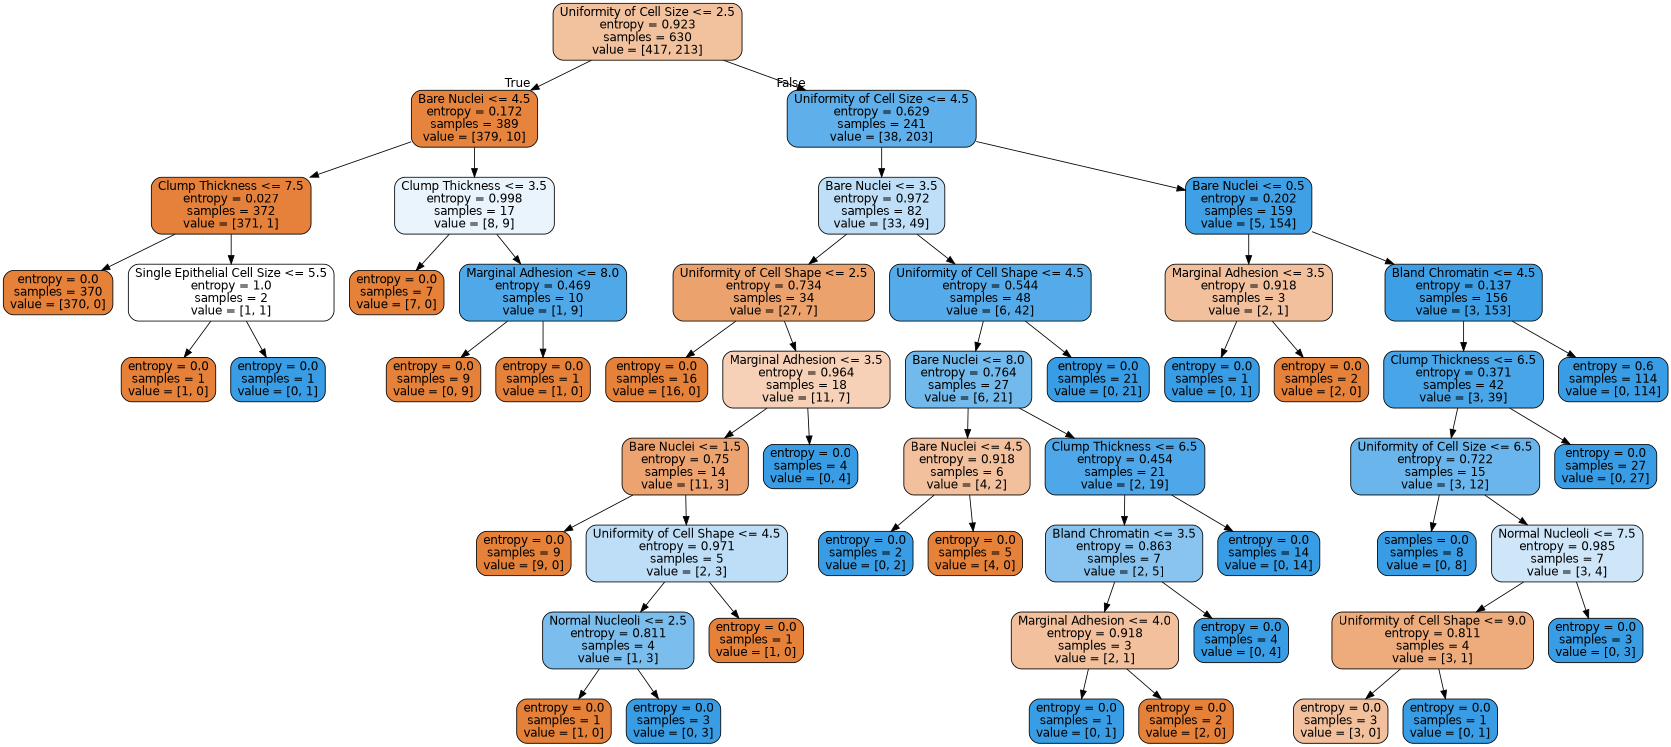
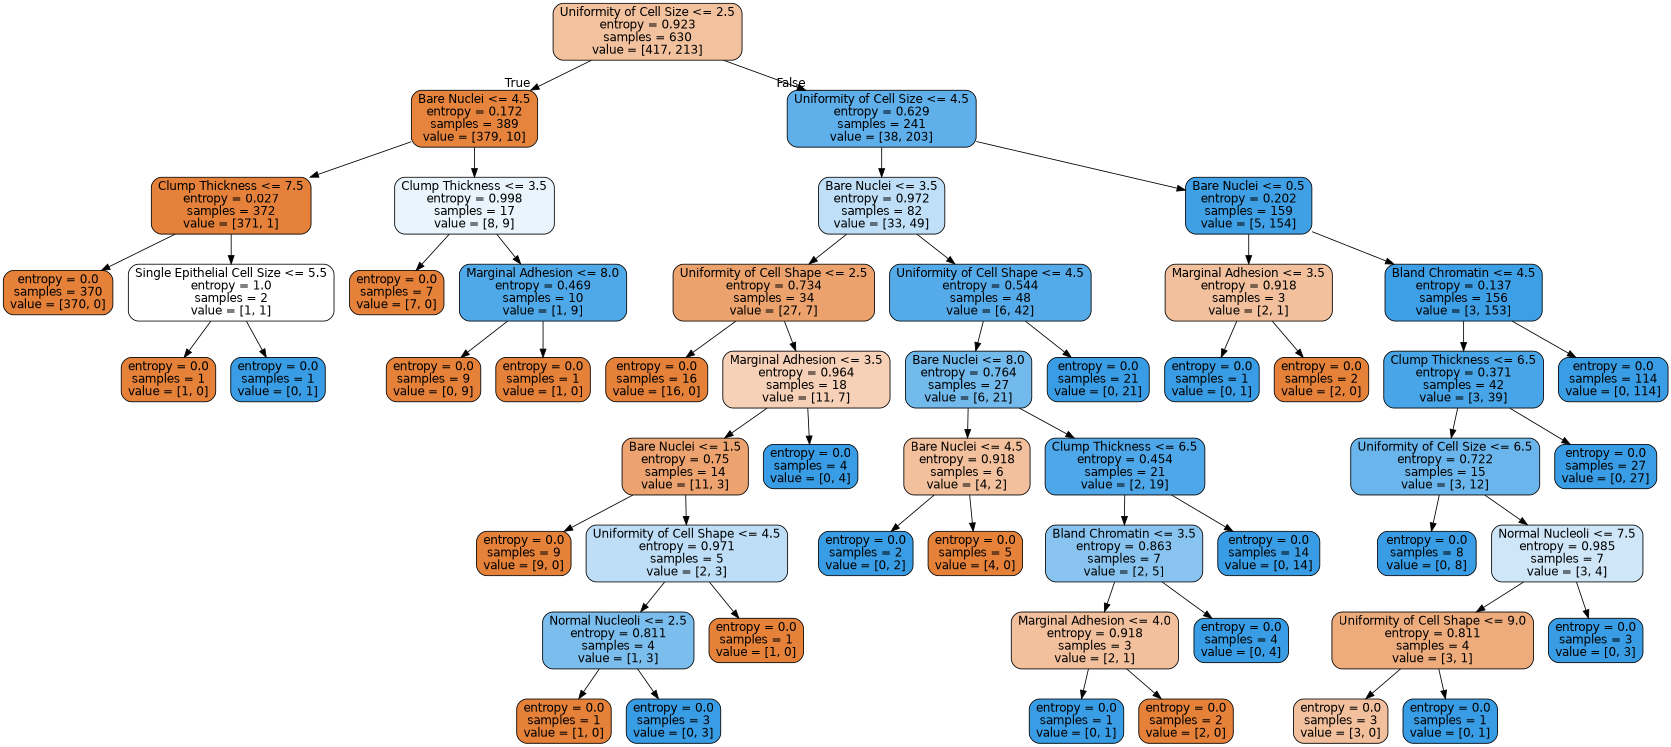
node "entropy = 0.6 samples = 114 value = [0, 114]": label "entropy = 0.6 samples = 114 value = [0, 114]" -> "entropy = 0.0 samples = 114 value = [0, 114]"
node "samples = 0.0 samples = 8 value = [0, 8]": label "samples = 0.0 samples = 8 value = [0, 8]" -> "entropy = 0.0 samples = 8 value = [0, 8]"
